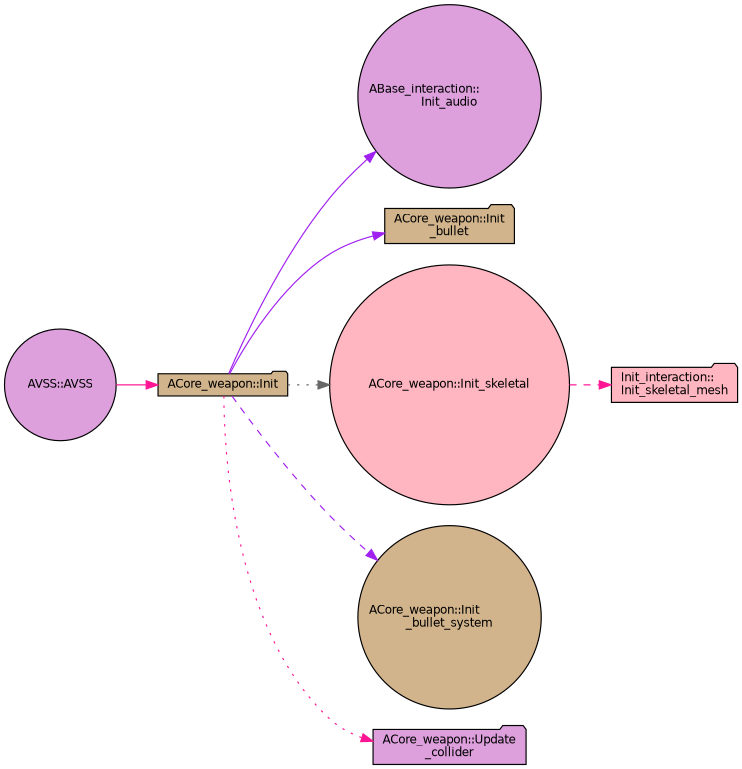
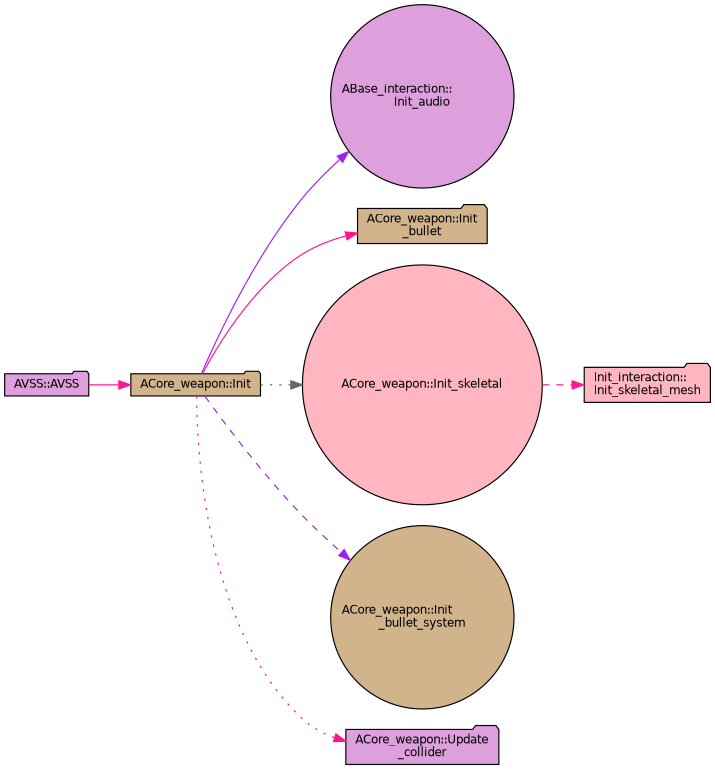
edge "ACore_weapon::Init" -> "ACore_weapon::Init _bullet": color purple -> deeppink
node "AVSS::AVSS": shape circle -> folder
